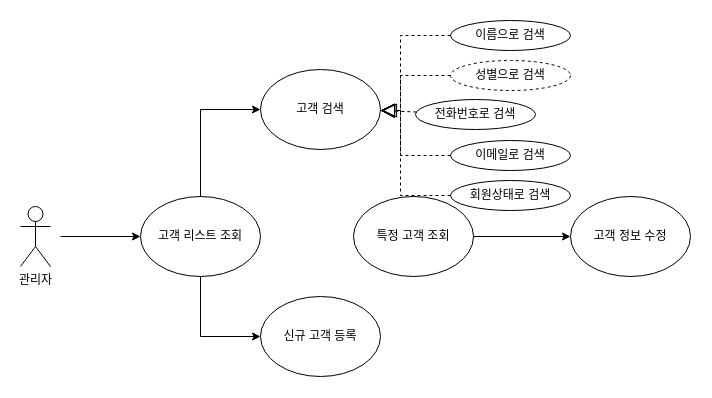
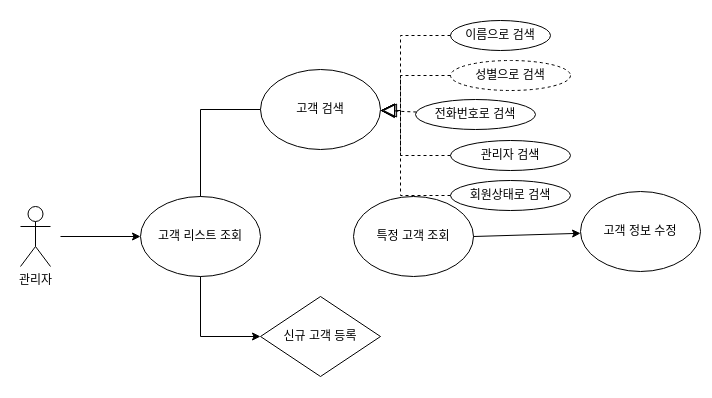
node "이름으로 검색": size 120x30 -> 100x30
edge "고객 리스트 조회" -> "고객 검색": arrowhead classic -> none
node "이메일로 검색": label "이메일로 검색" -> "관리자 검색"
node "고객 정보 수정": moved (631, 237) -> (641, 232)
node "신규 고객 등록": shape ellipse -> diamond
